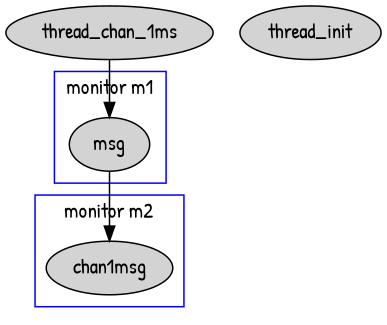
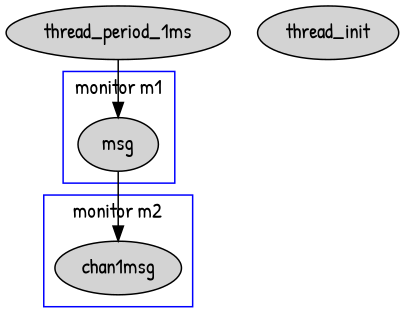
node "thread_chan_1ms": label "thread_chan_1ms" -> "thread_period_1ms"
